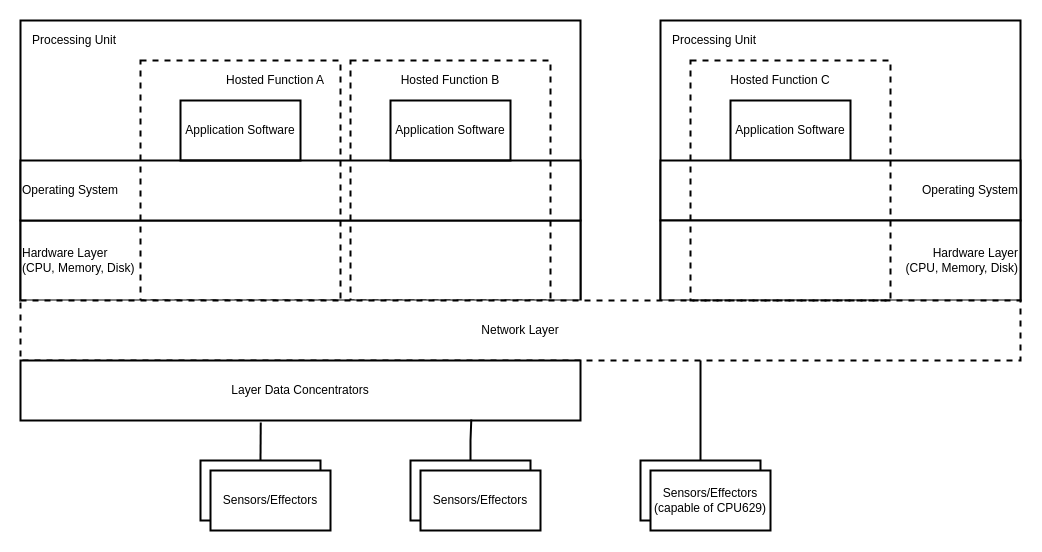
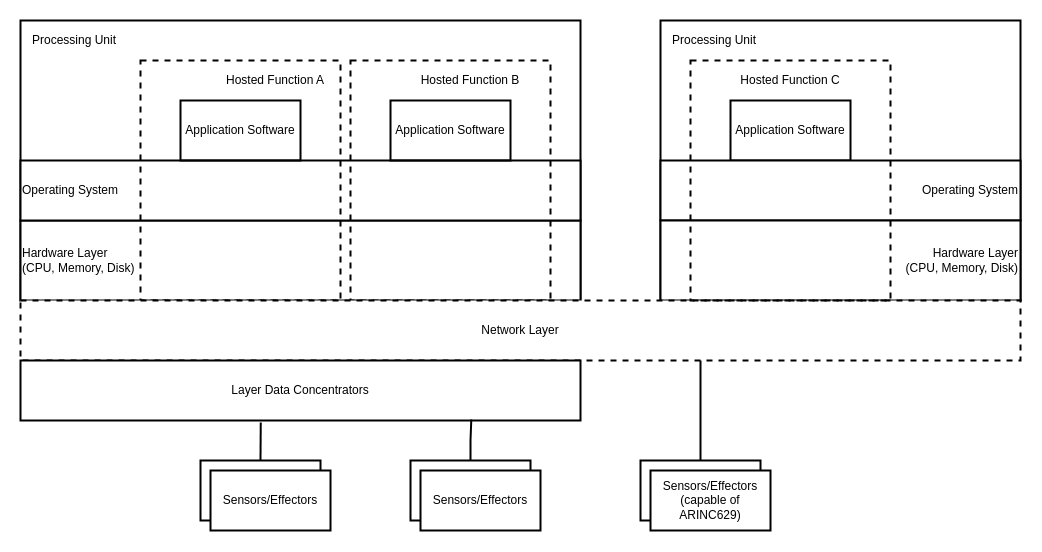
node "Hosted Function B": moved (451, 81) -> (471, 81)
node "Hosted Function C": moved (781, 81) -> (791, 81)
node "Sensors/Effectors (capable of CPU629)": label "Sensors/Effectors (capable of CPU629)" -> "Sensors/Effectors (capable of ARINC629)"
